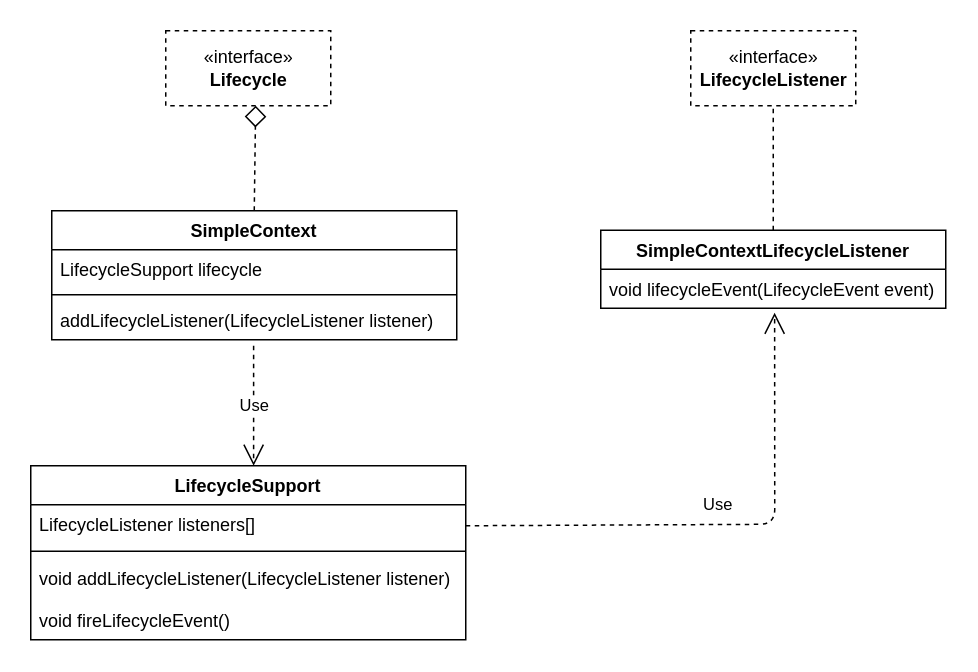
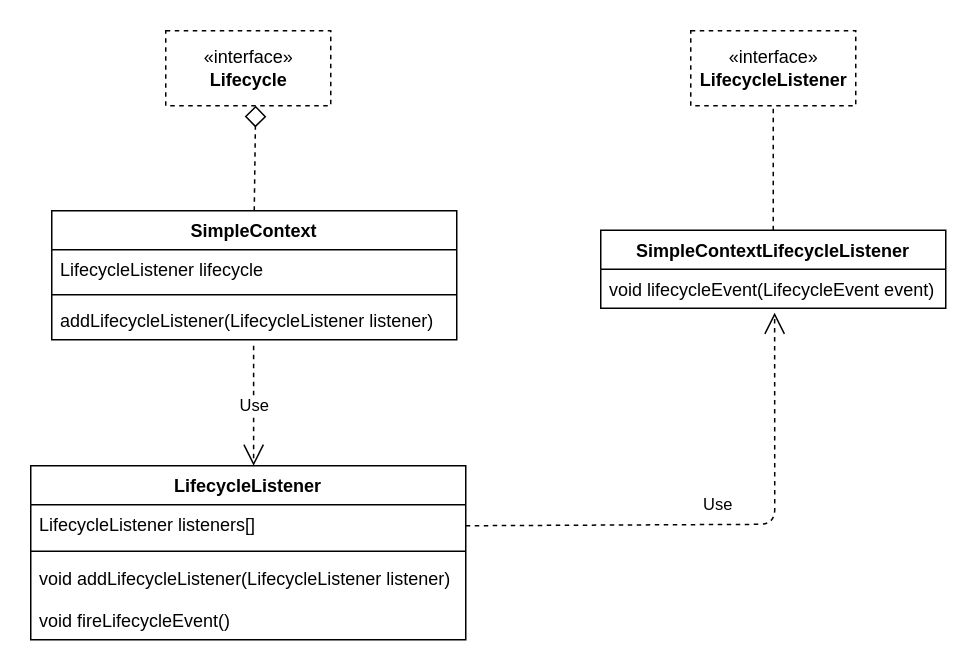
node "LifecycleSupport lifecycle": label "LifecycleSupport lifecycle" -> "LifecycleListener lifecycle"
node "LifecycleSupport": label "LifecycleSupport" -> "LifecycleListener"
